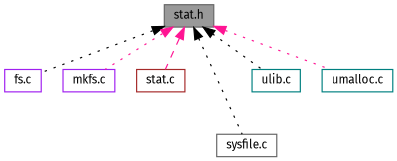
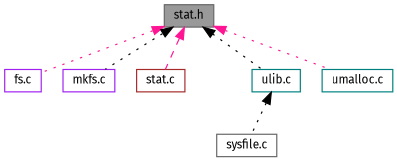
edge "mkfs.c" -> "stat.h": color deeppink -> black
edge "fs.c" -> "stat.h": color black -> deeppink
edge "sysfile.c" -> "stat.h": now "sysfile.c" -> "ulib.c"
